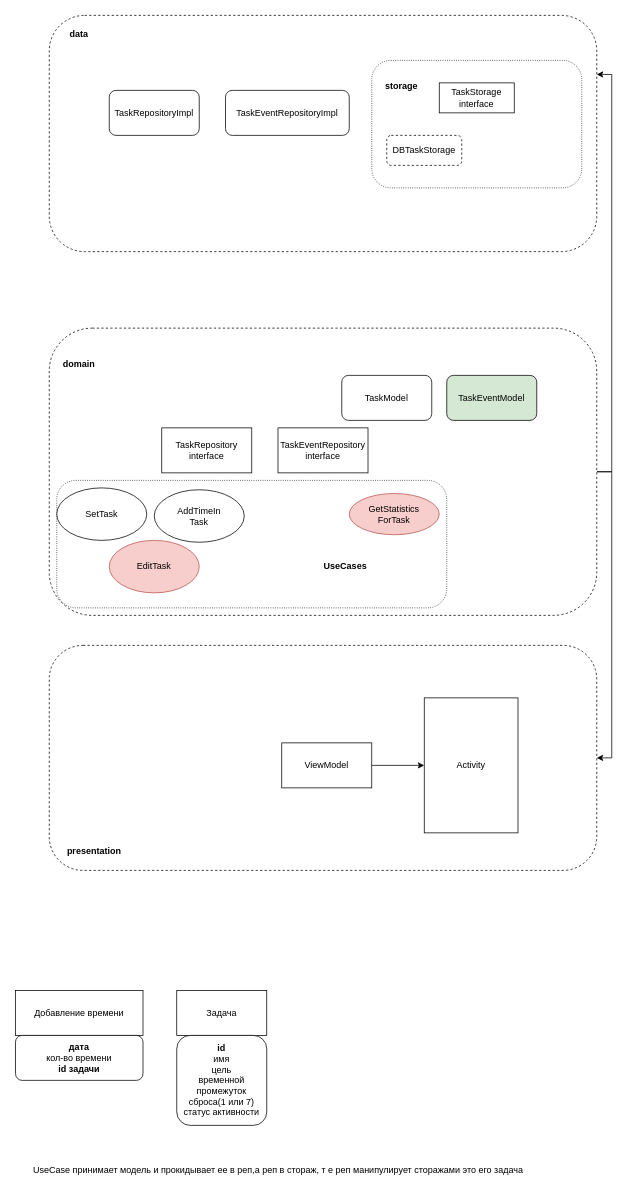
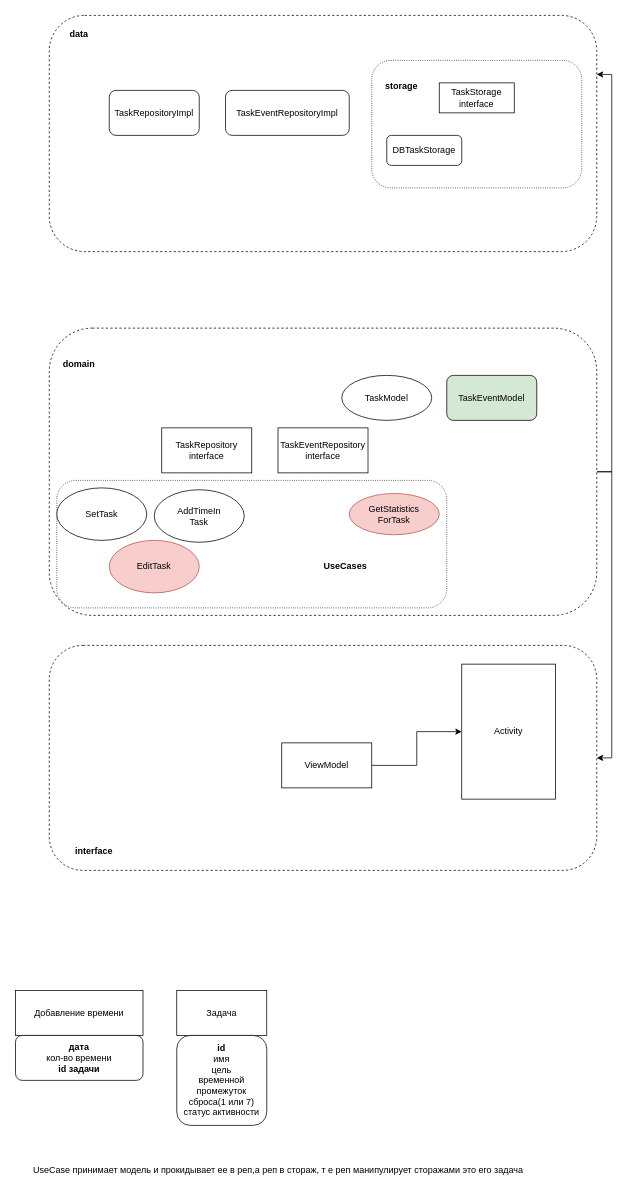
node "DBTaskStorage": style dashed -> solid
node "TaskModel": shape rounded rectangle -> ellipse
node "Activity": moved (471, 765) -> (509, 732)
node "presentation": label "presentation" -> "interface"
